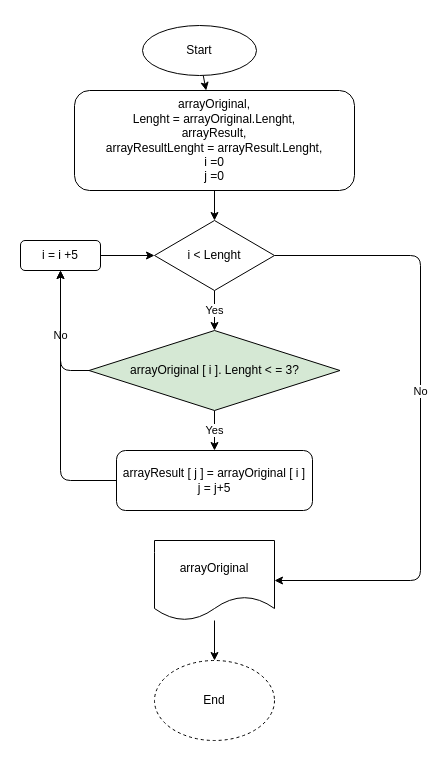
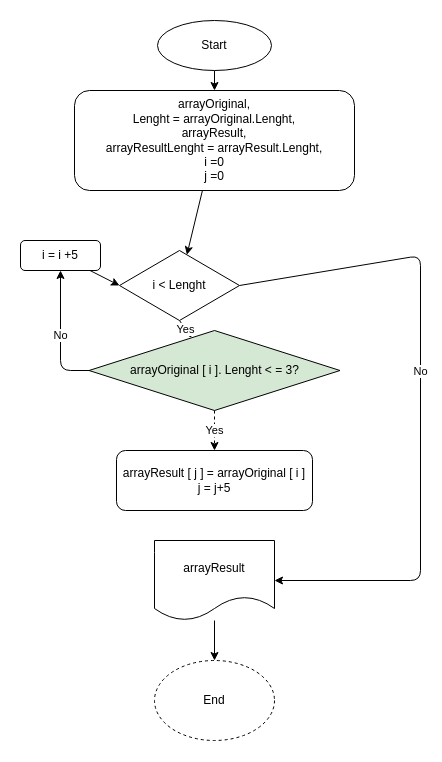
node "Start": moved (200, 51) -> (215, 46)
node "i < Lenght": moved (215, 256) -> (180, 286)
edge "arrayOriginal [ i ]. Lenght < = 3?" -> "arrayResult [ j ] = arrayOriginal [ i ] j = j+5": style solid -> dashed
edge "arrayResult [ j ] = arrayOriginal [ i ] j = j+5" -> "i = i +5": removed
node "arrayOriginal": label "arrayOriginal" -> "arrayResult"
